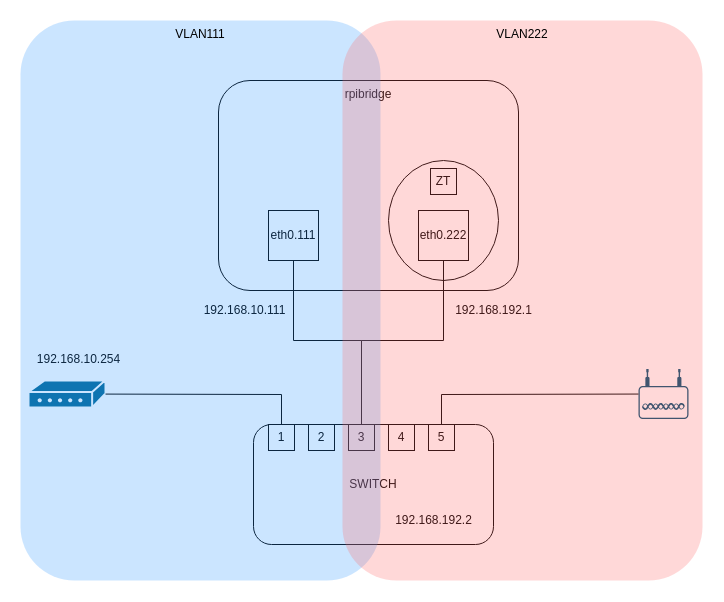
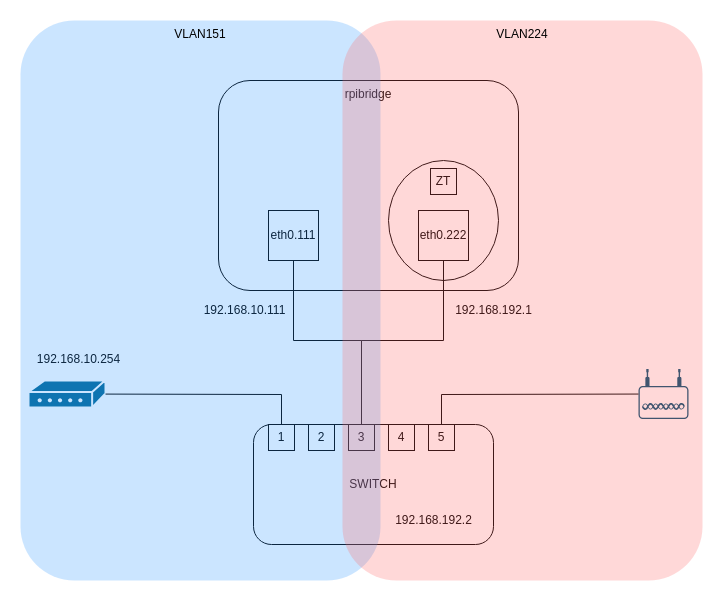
node "VLAN111": label "VLAN111" -> "VLAN151"
node "VLAN222": label "VLAN222" -> "VLAN224"
